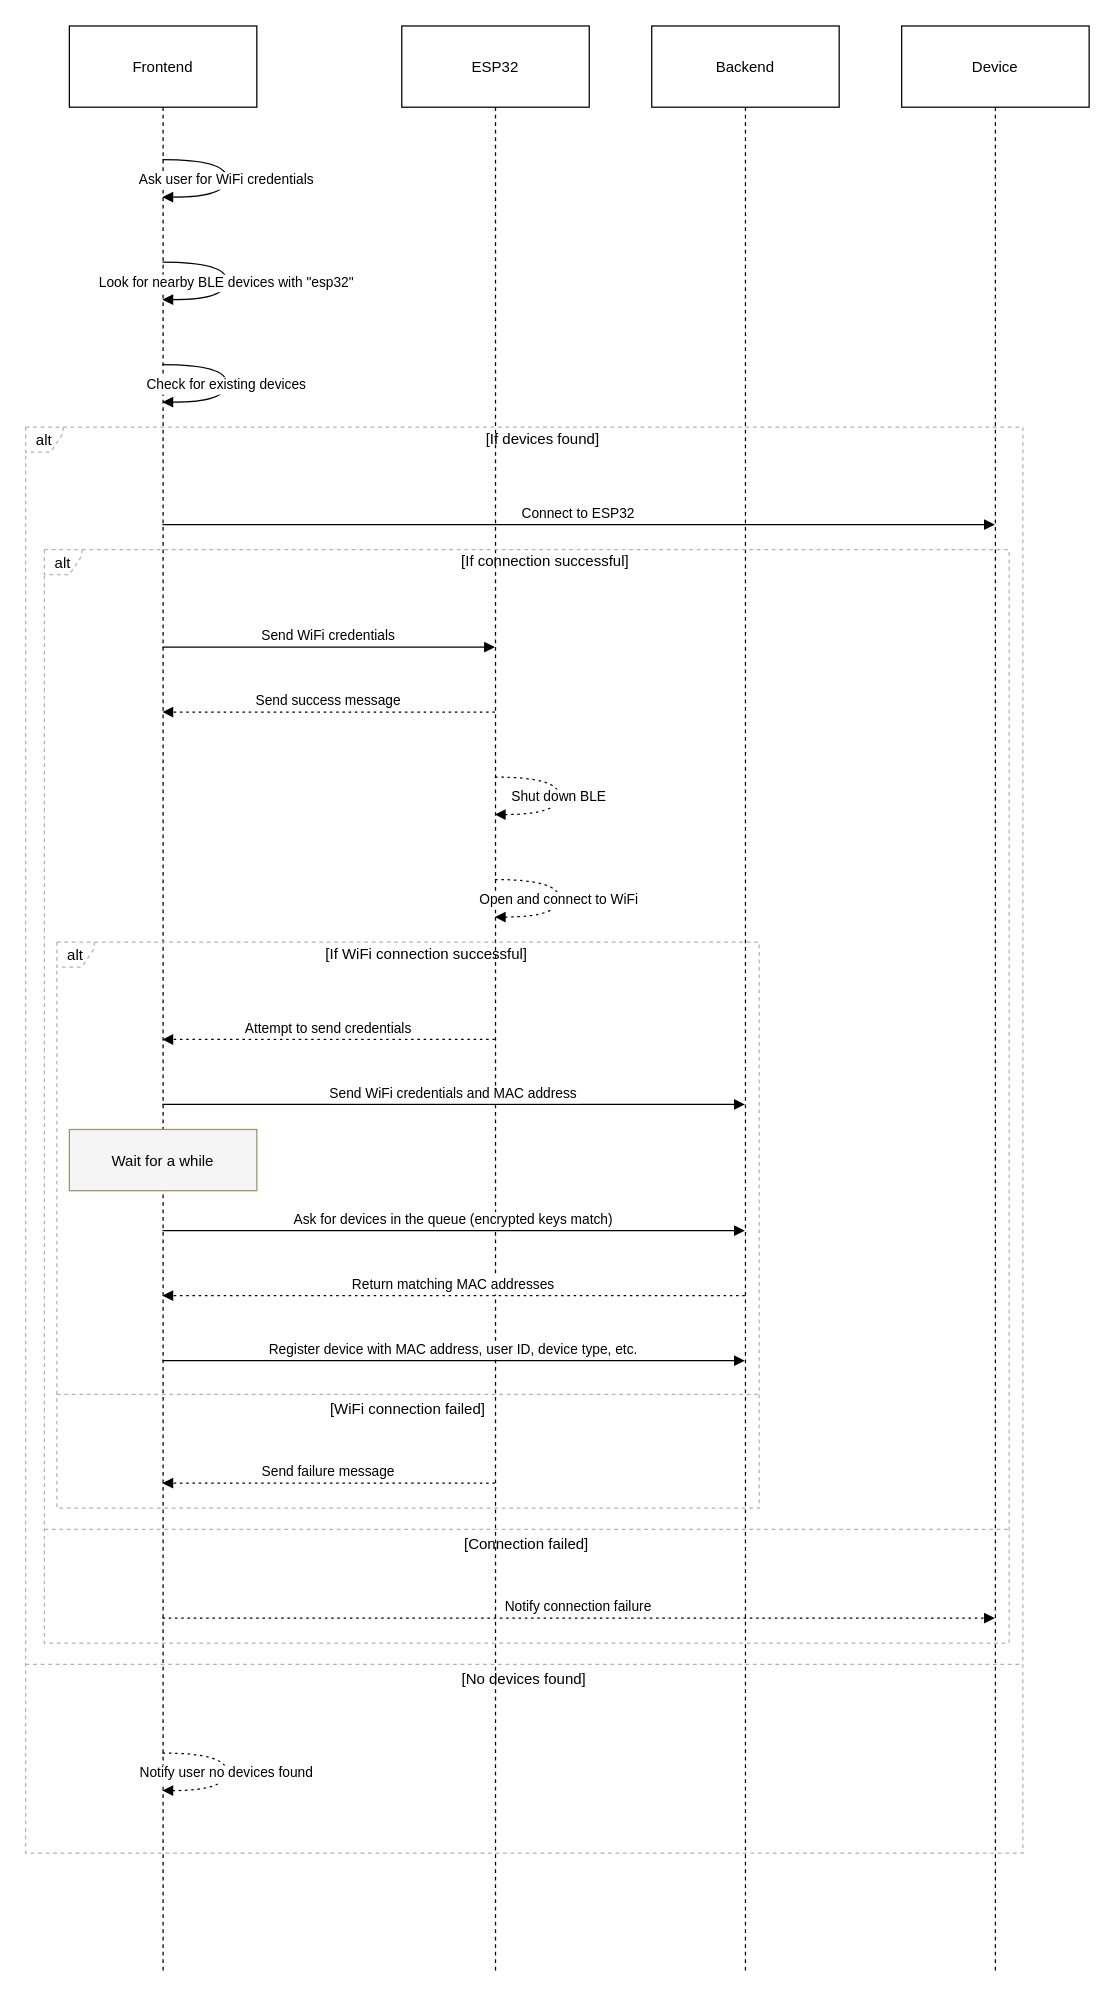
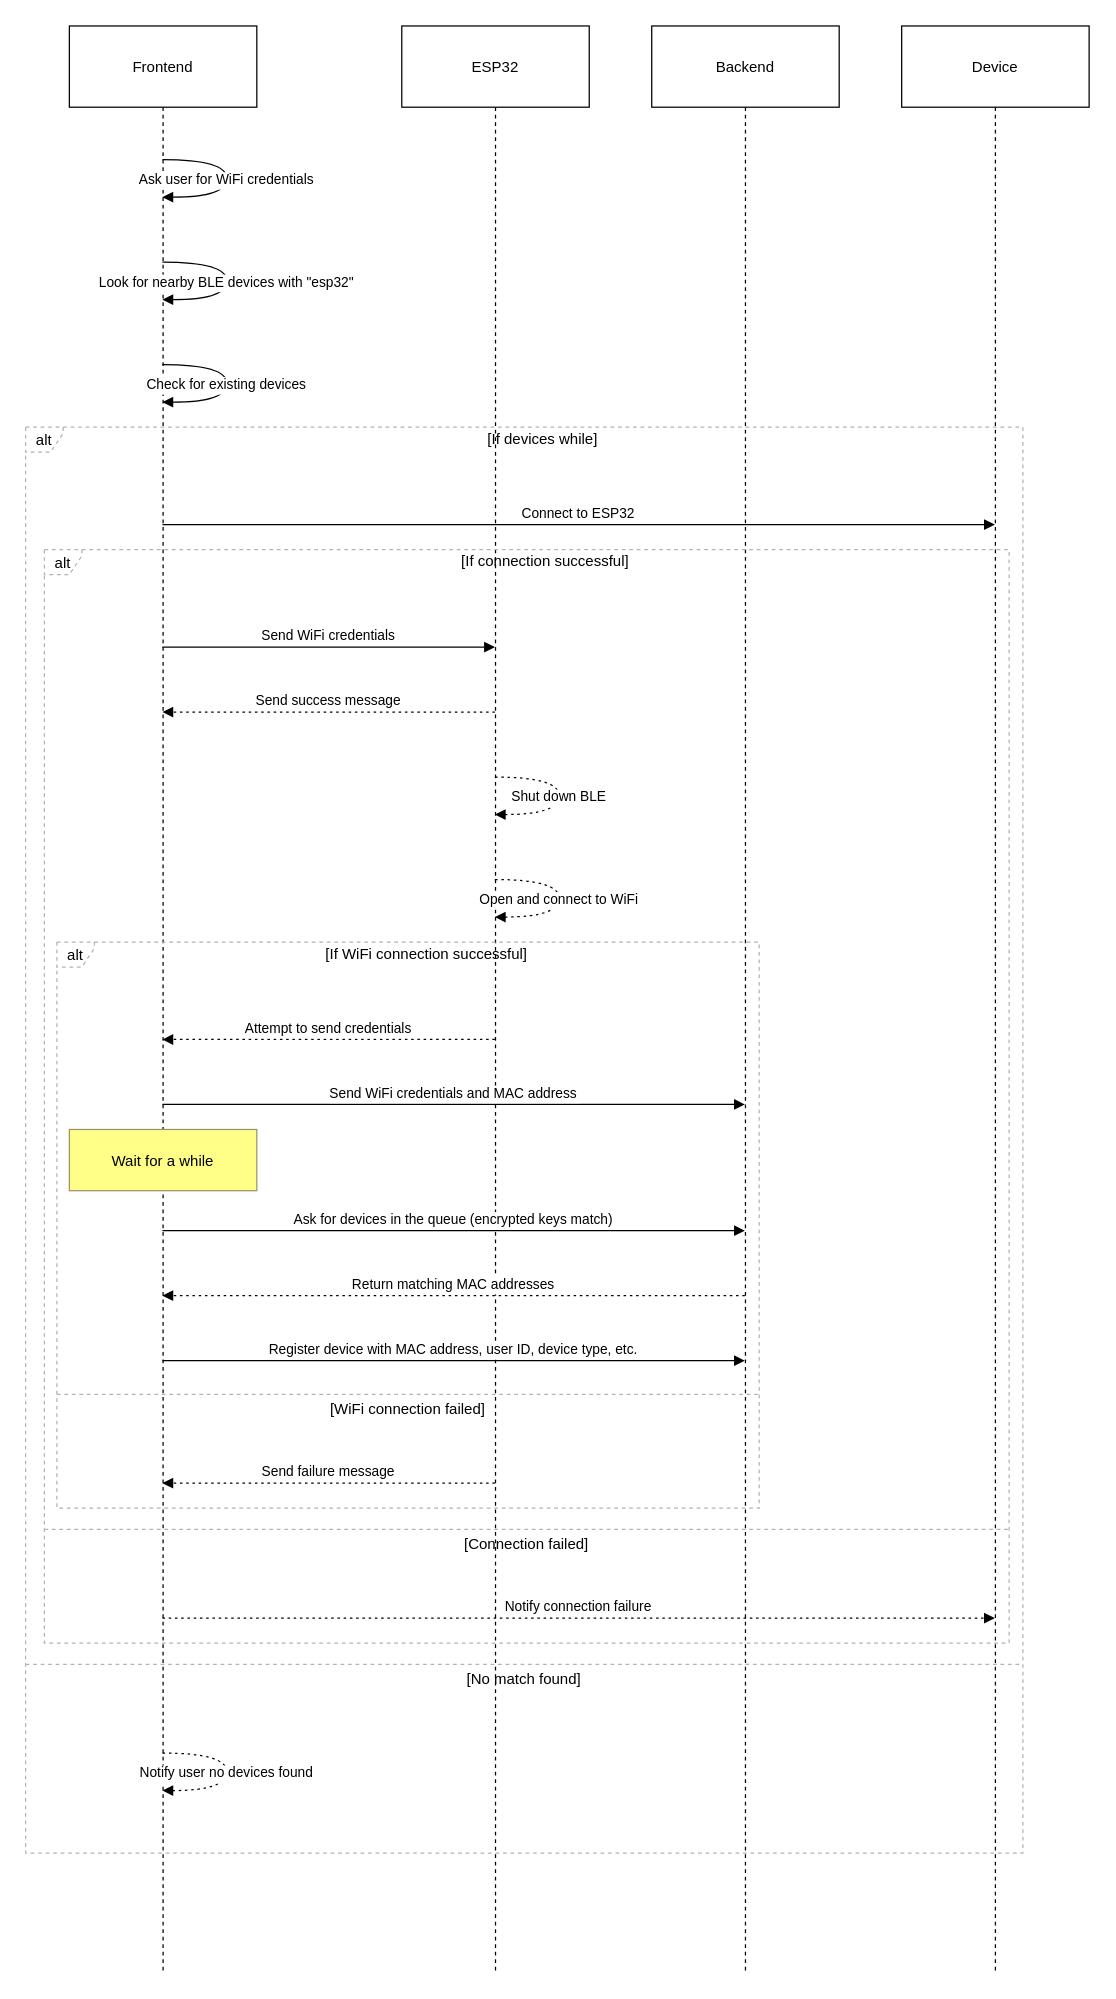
node "[If devices found]": label "[If devices found]" -> "[If devices while]"
node "Wait for a while": fillcolor #f5f5f5 -> #ffff88
node "[No devices found]": label "[No devices found]" -> "[No match found]"
